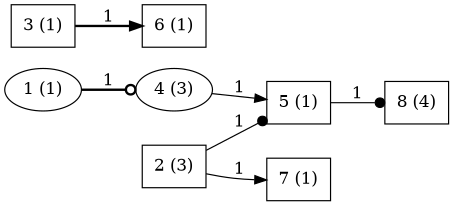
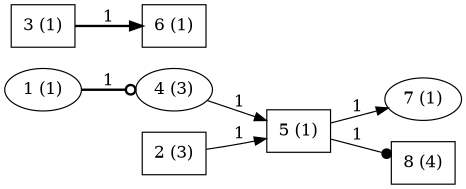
edge "2 (3)" -> "5 (1)": arrowhead dot -> normal
edge "2 (3)" -> "7 (1)": now "5 (1)" -> "7 (1)"
node "7 (1)": shape box -> ellipse
